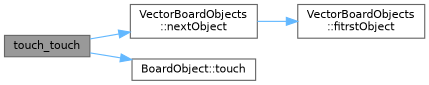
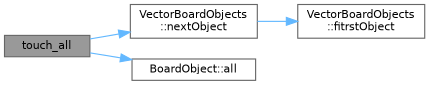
node "touch_touch": label "touch_touch" -> "touch_all"
node "BoardObject::touch": label "BoardObject::touch" -> "BoardObject::all"
